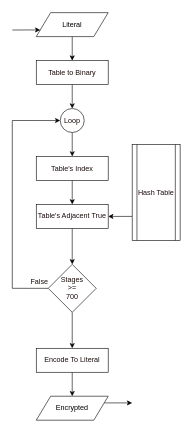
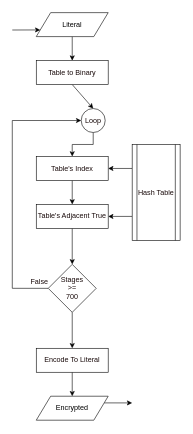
node "Loop": moved (72, 120) -> (93, 120)
edge "Hash Table" -> "Table's Index": added
